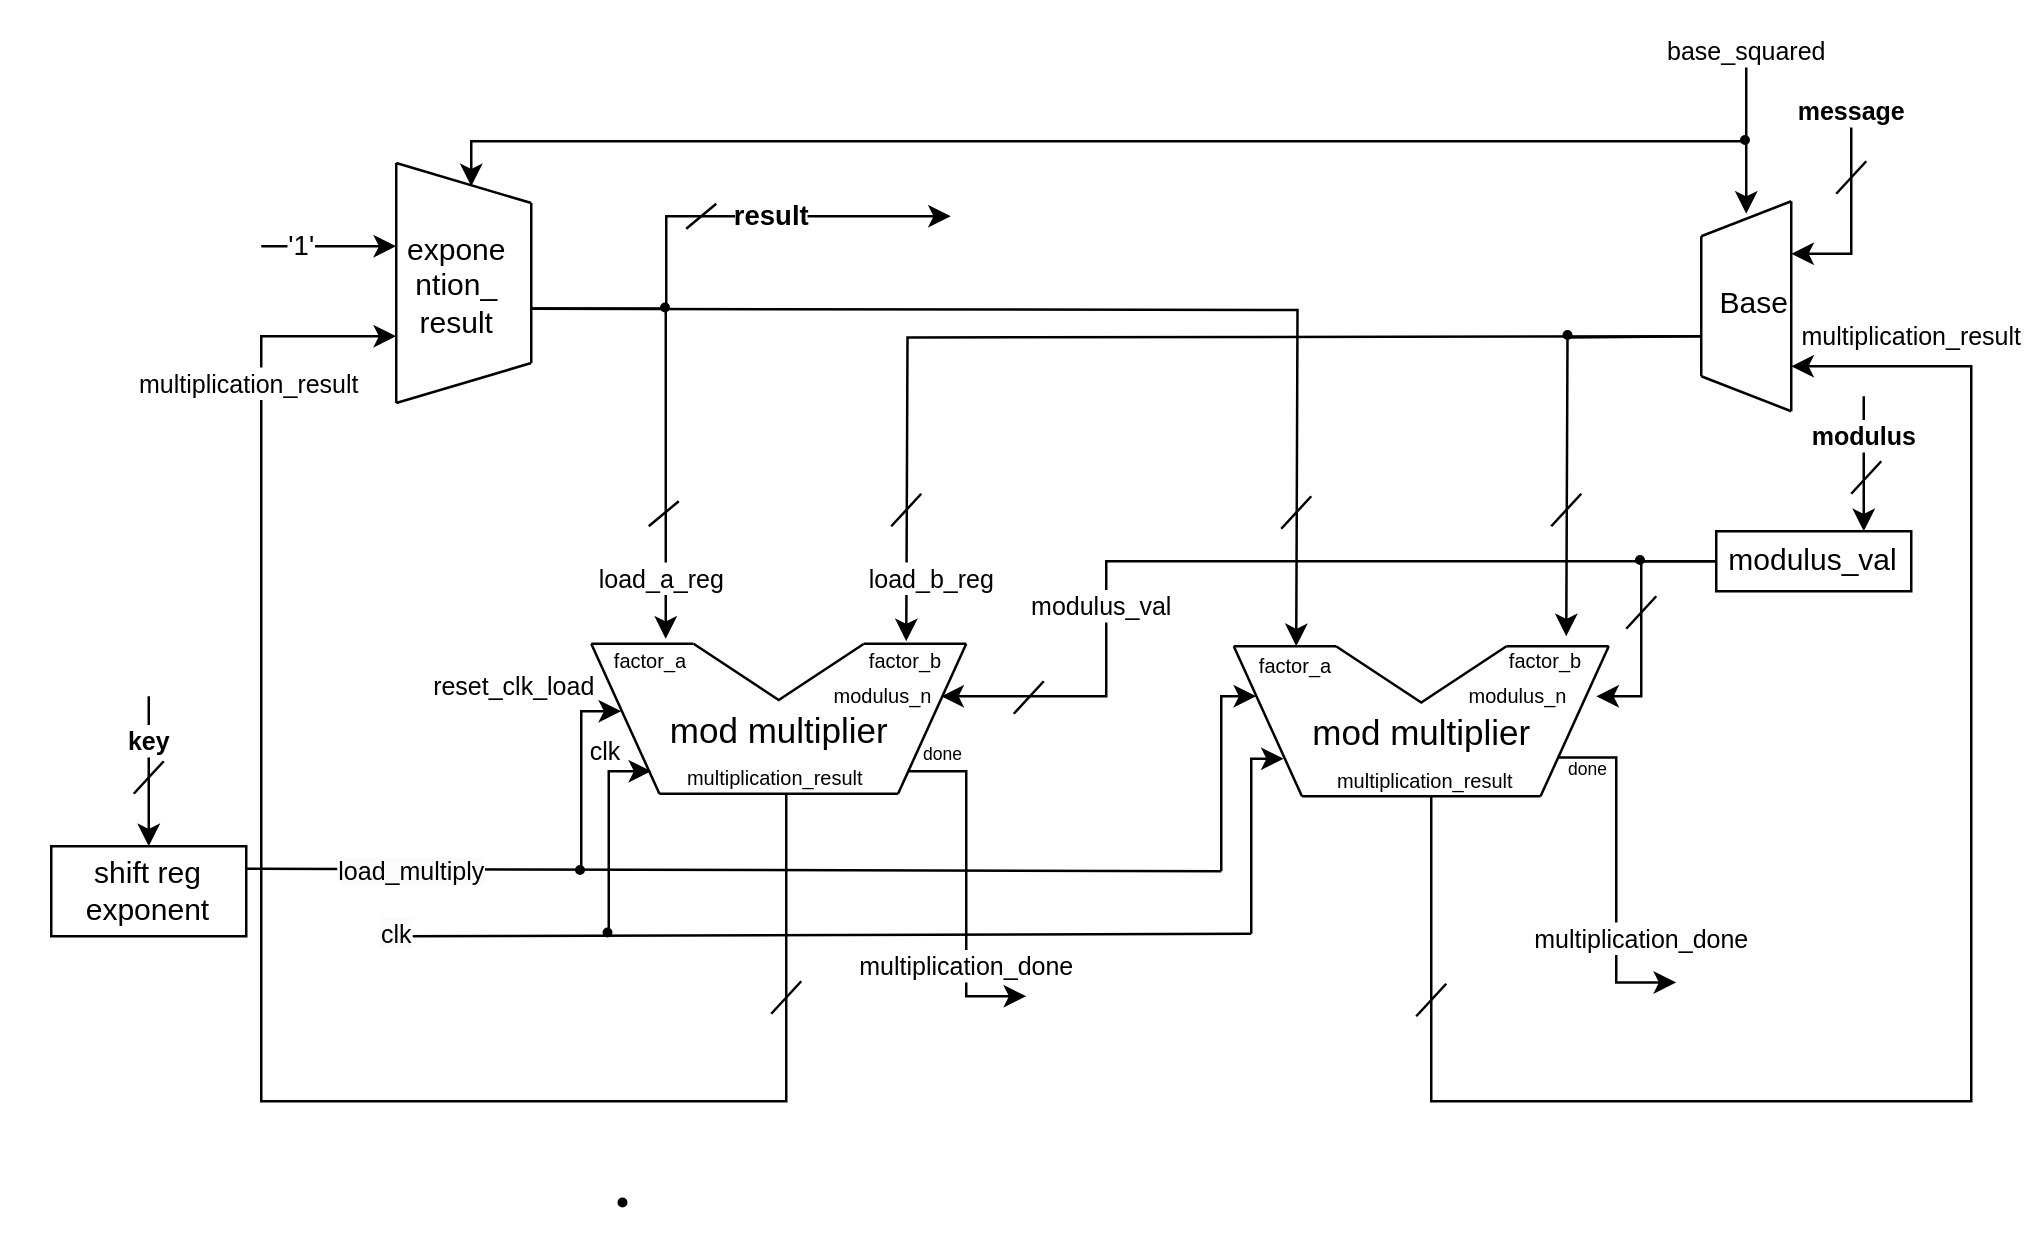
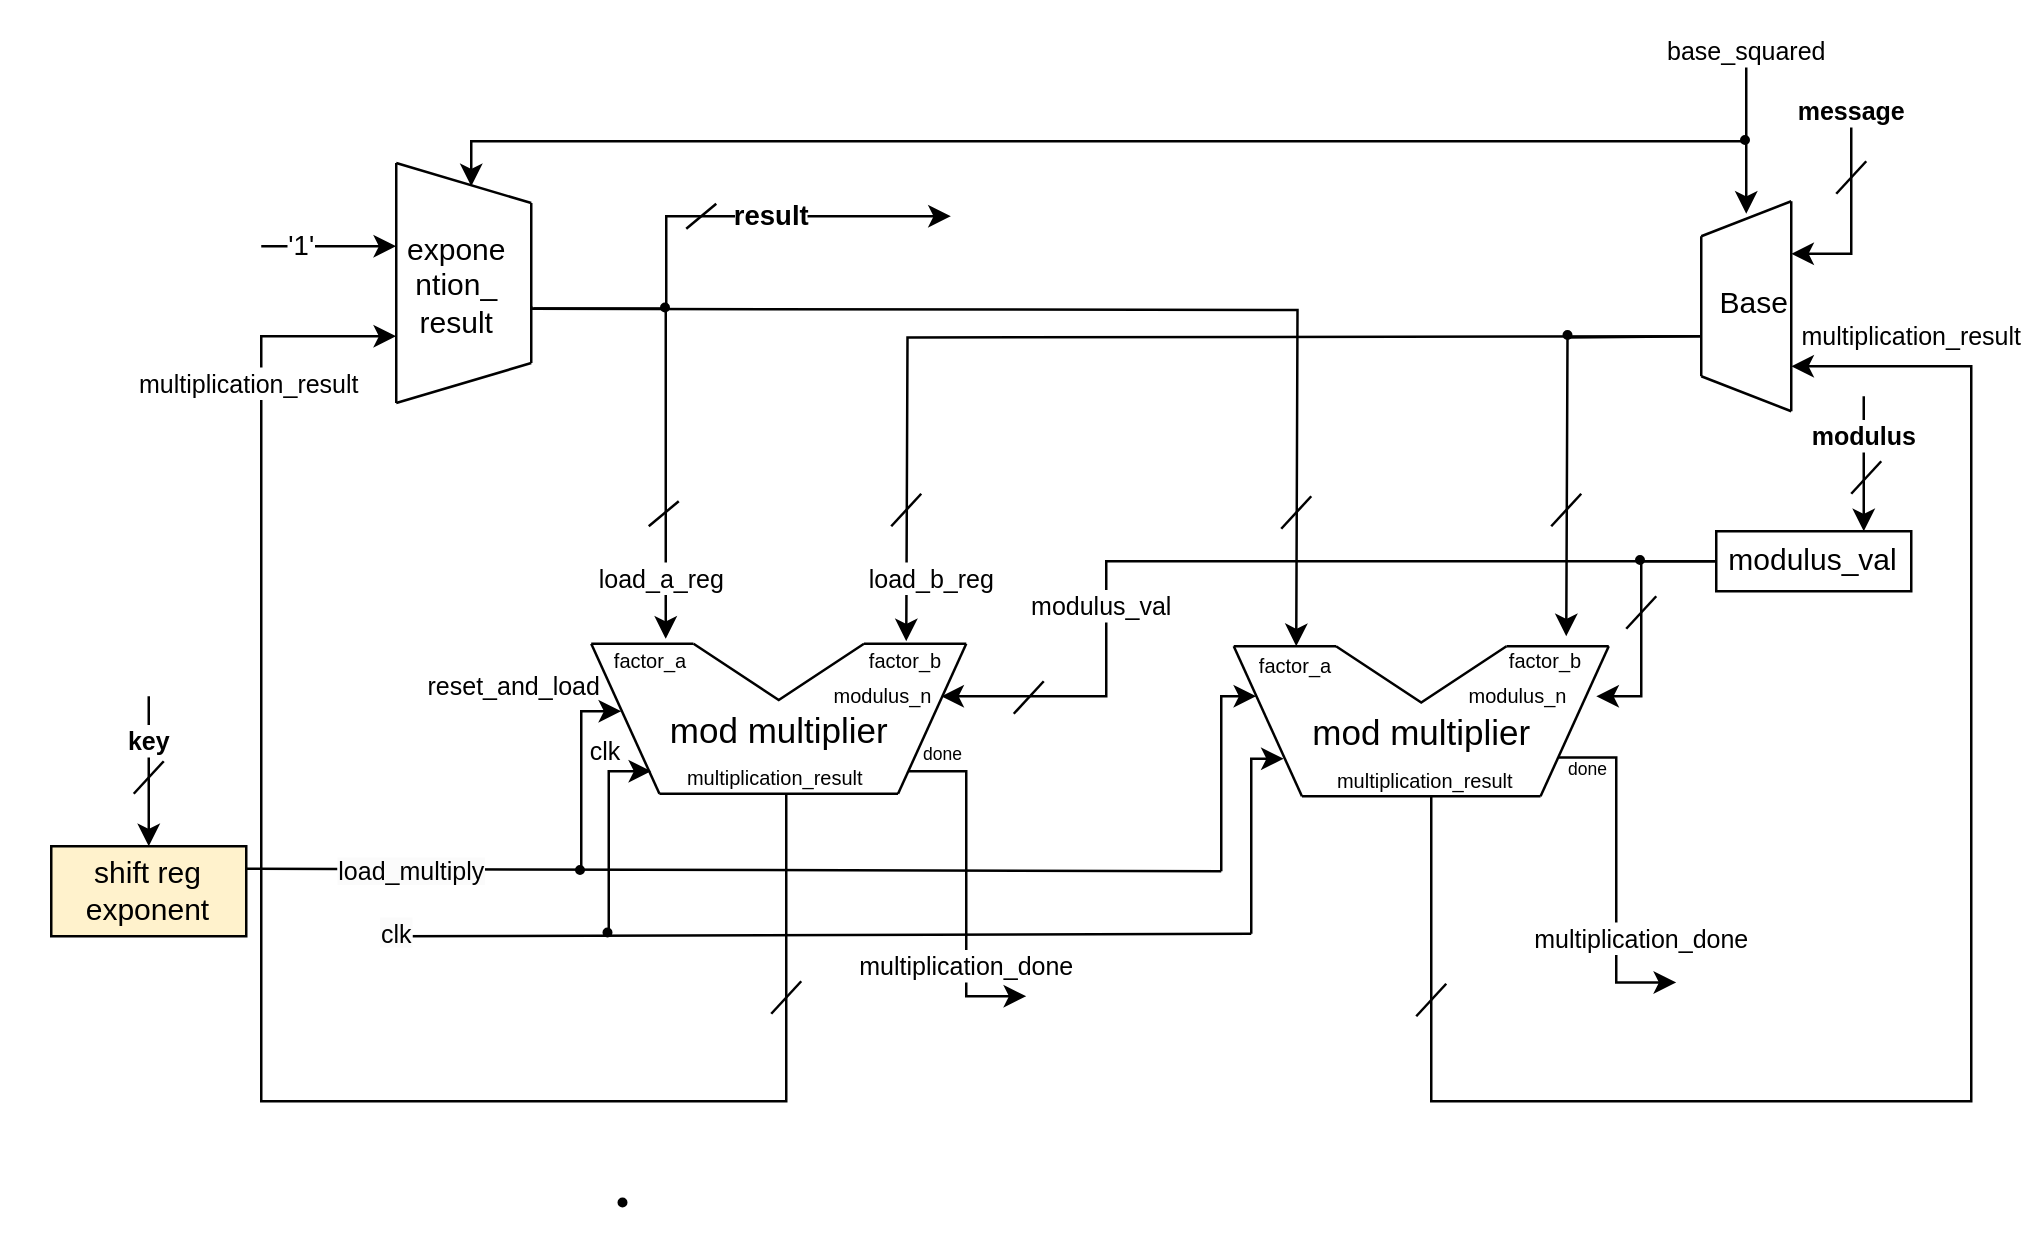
node "reset_clk_load": label "reset_clk_load" -> "reset_and_load"
node "shift reg exponent": fillcolor #ffffff -> #fff2cc
